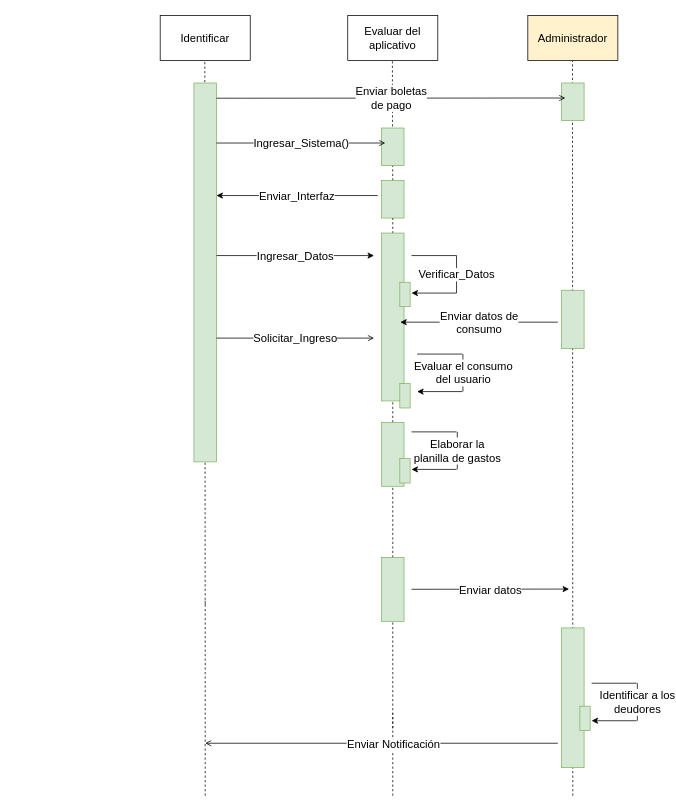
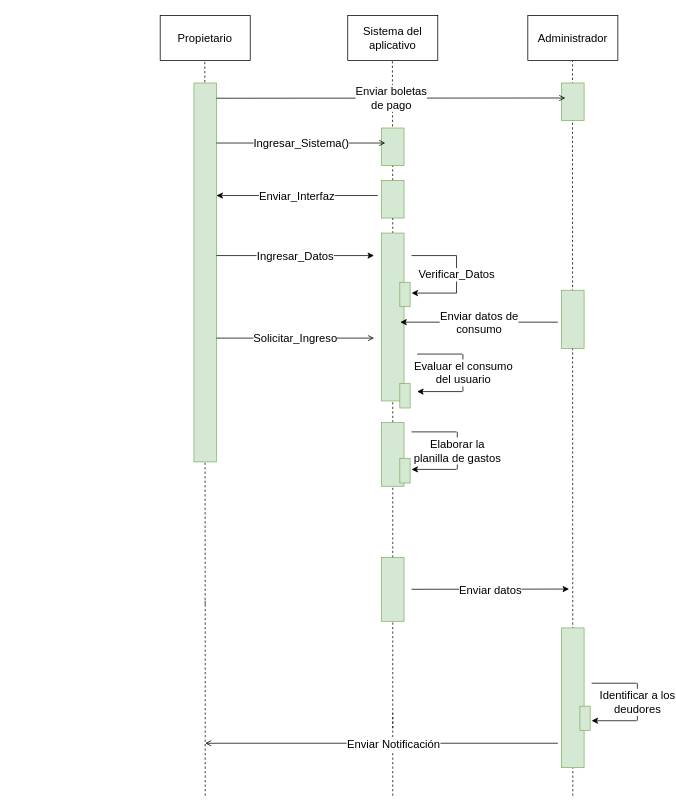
node "Identificar": label "Identificar" -> "Propietario"
node "Evaluar del aplicativo": label "Evaluar del aplicativo" -> "Sistema del aplicativo"
node "Administrador": fillcolor #fff2cc -> #ffffff
